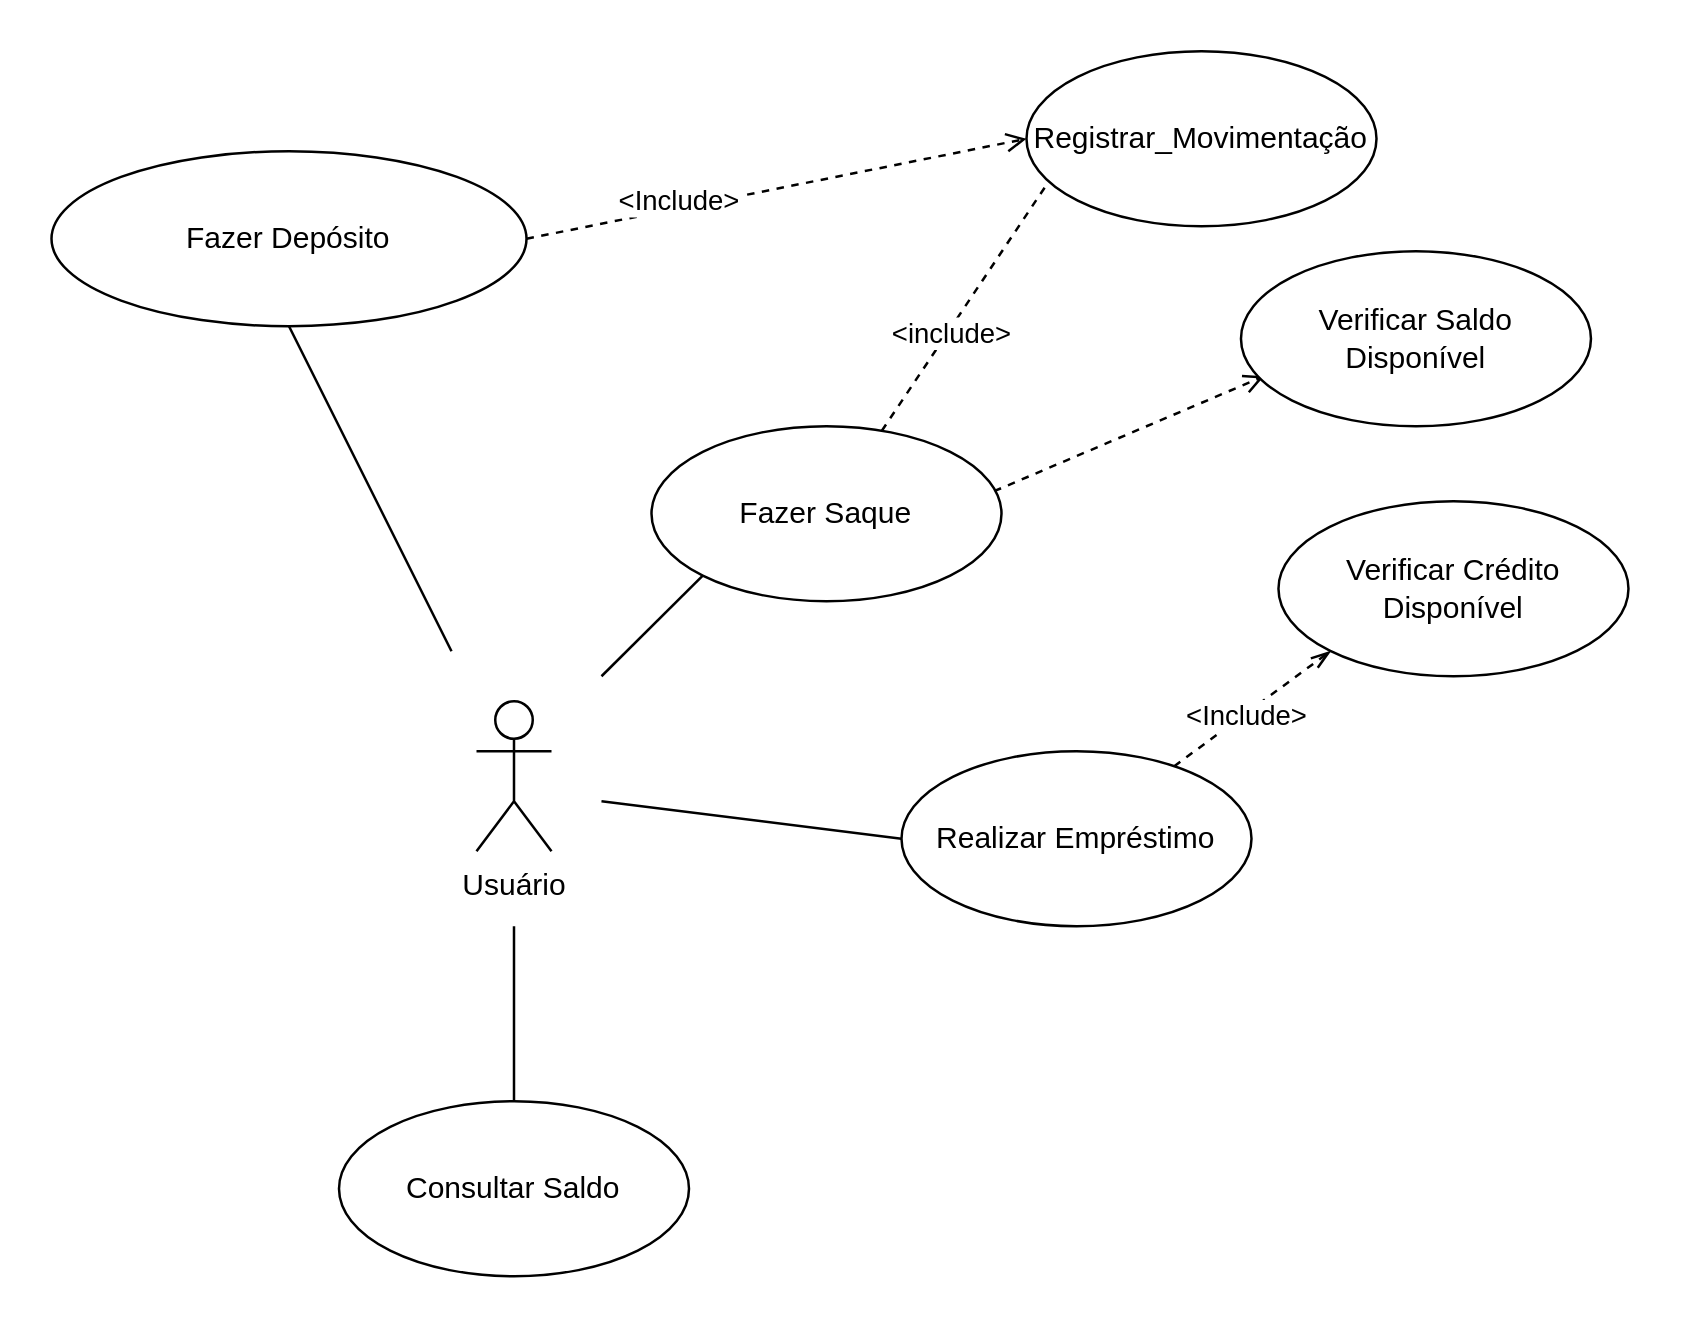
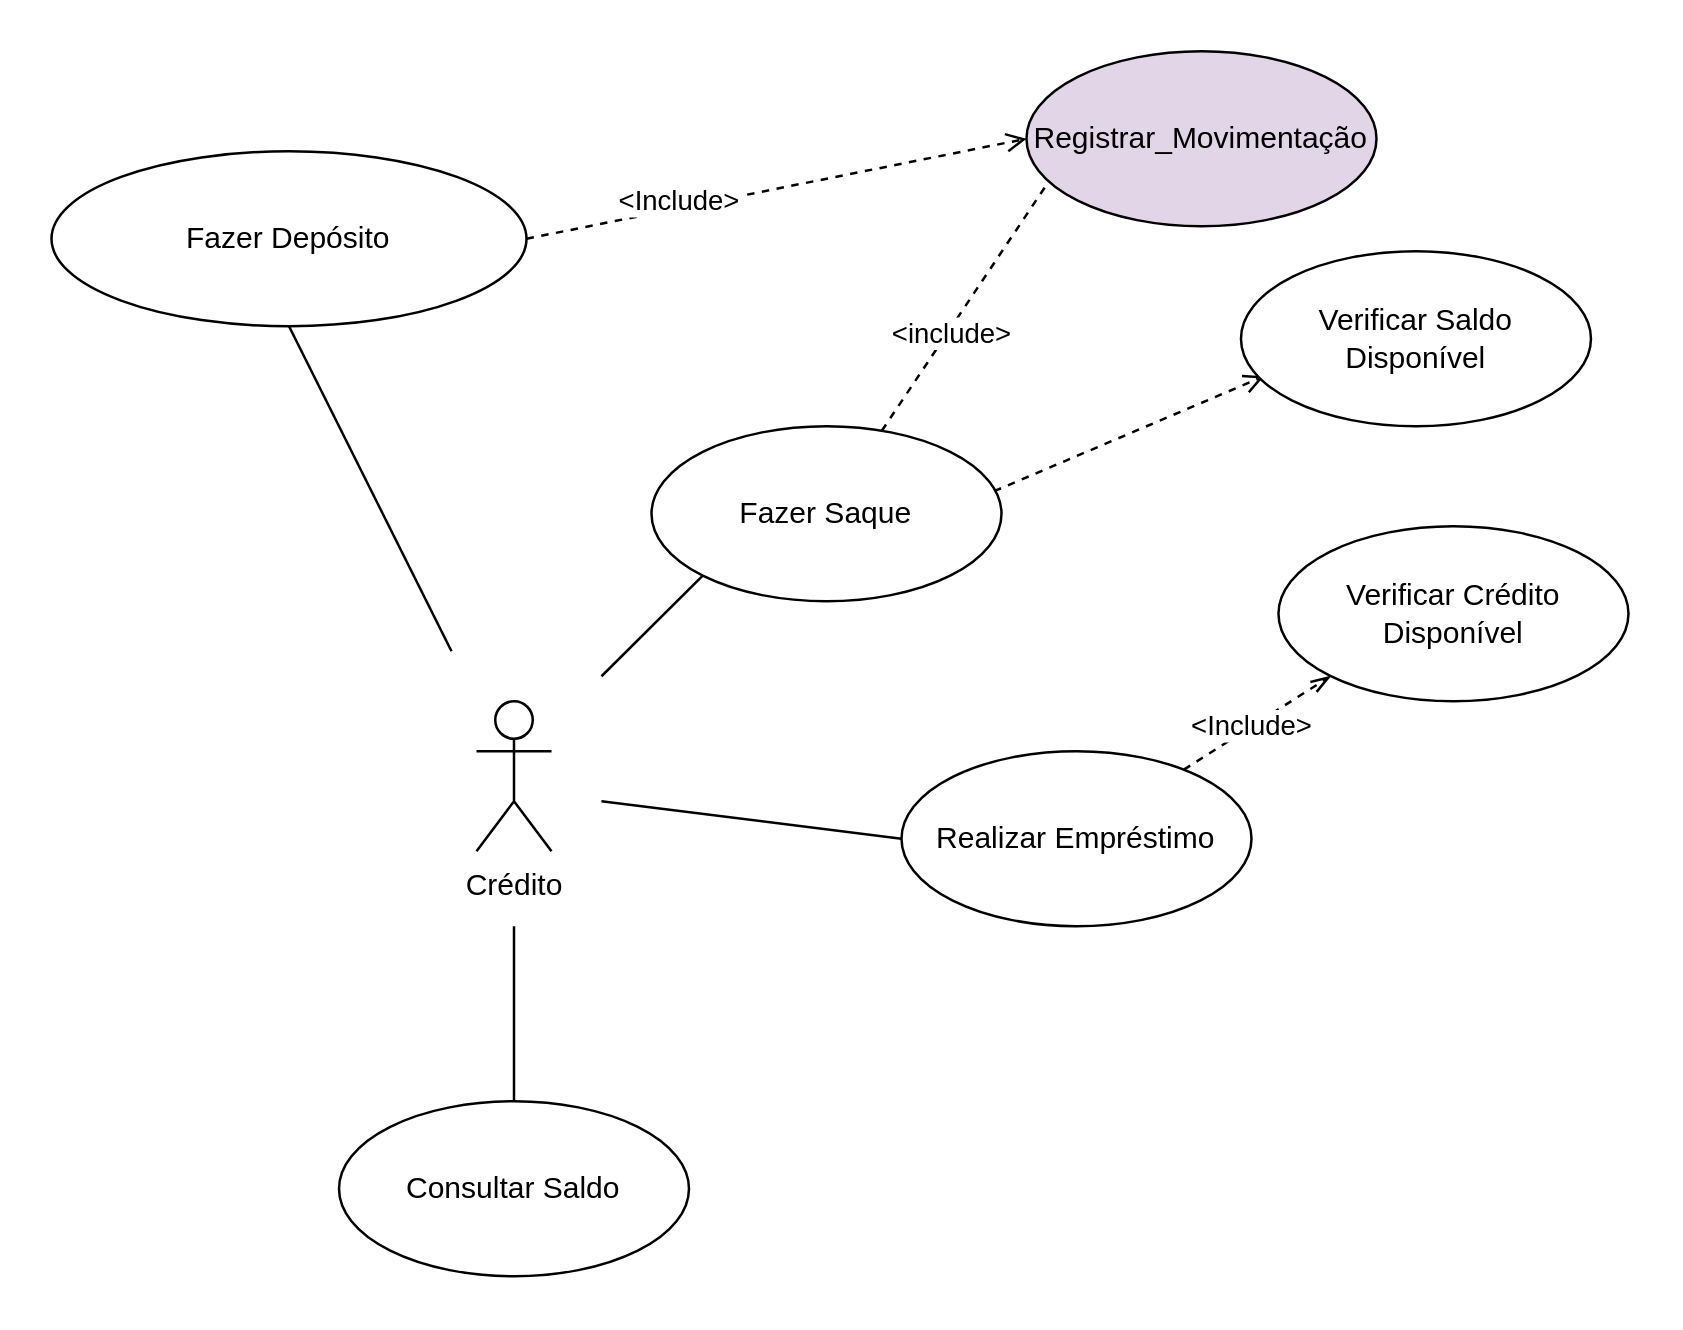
node "Registrar_Movimentação": fillcolor #ffffff -> #e1d5e7
node "Verificar Crédito Disponível": moved (1453, 589) -> (1453, 614)
node "Usuário": label "Usuário" -> "Crédito"
